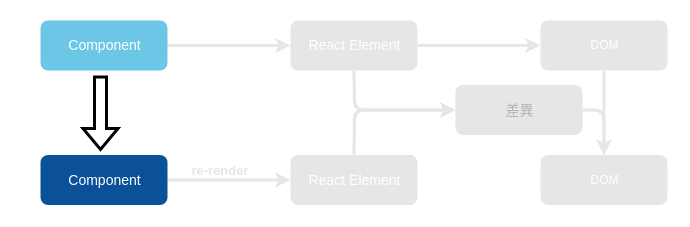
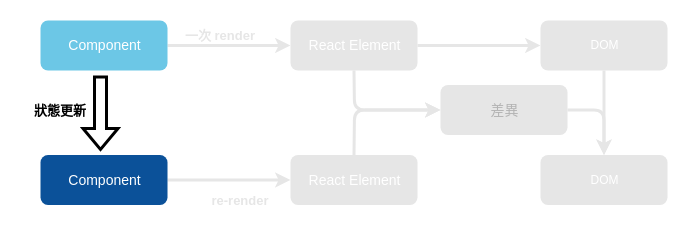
node "一次 render": added
node "狀態更新": added
node "差異": moved (519, 110) -> (504, 110)
node "re-render": moved (221, 170) -> (241, 200)
